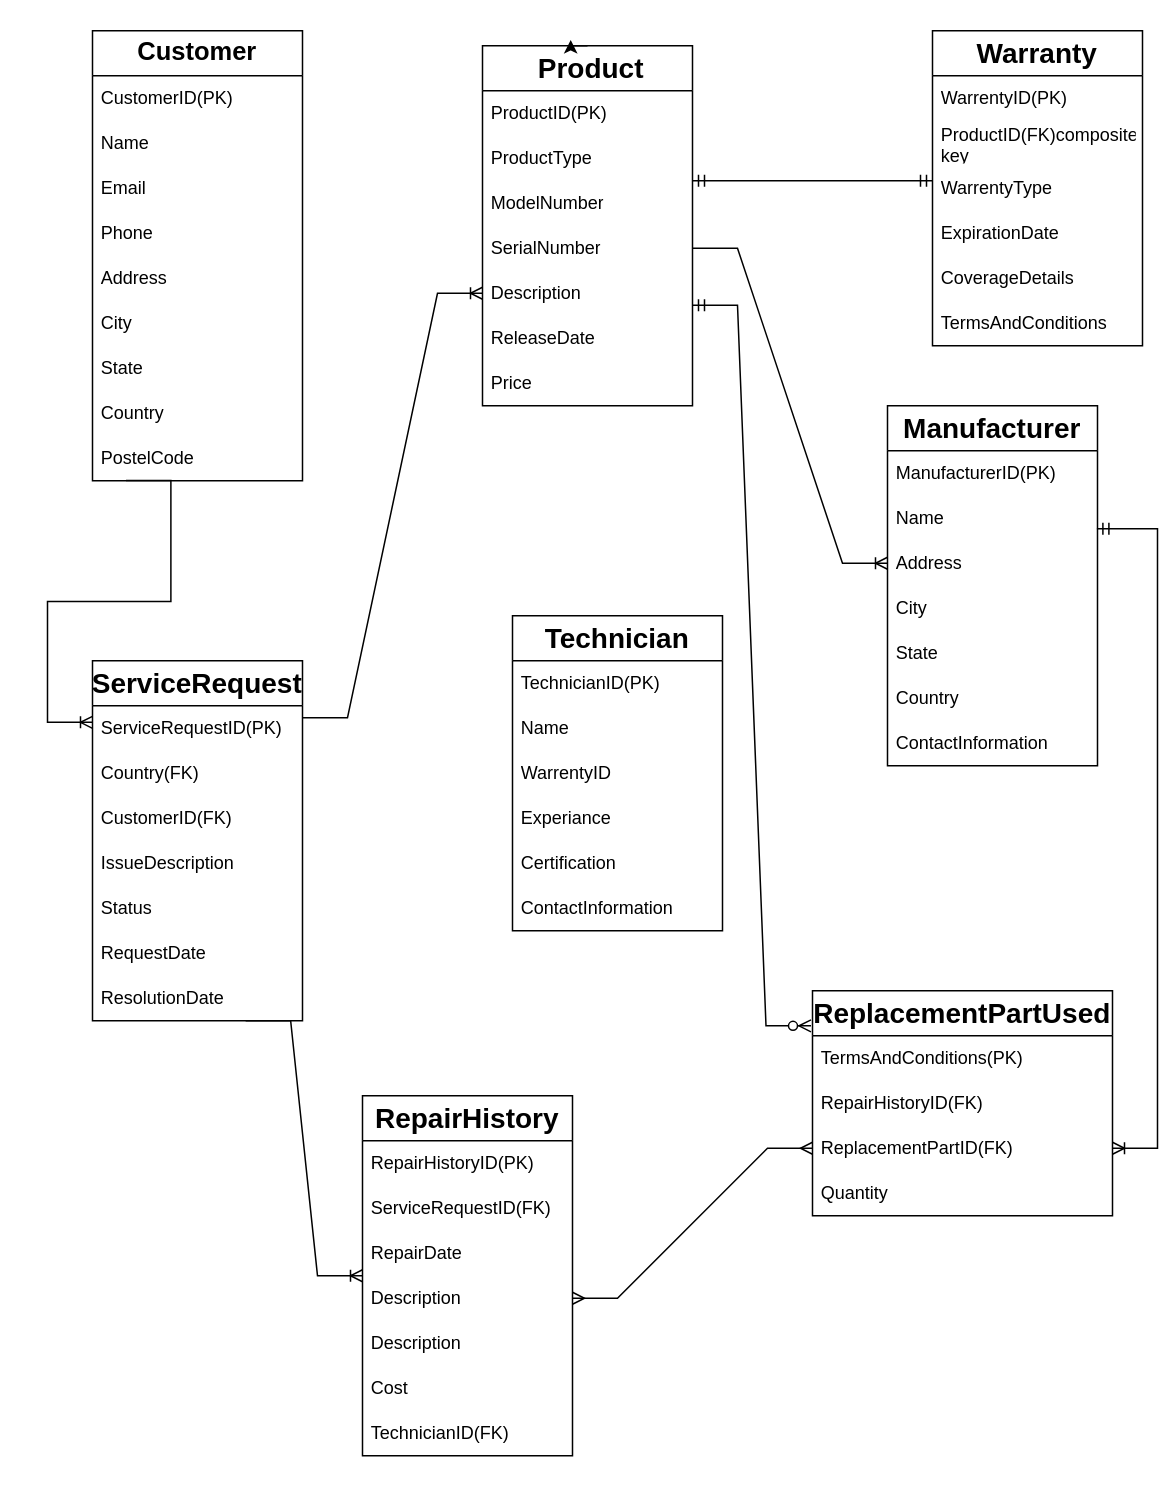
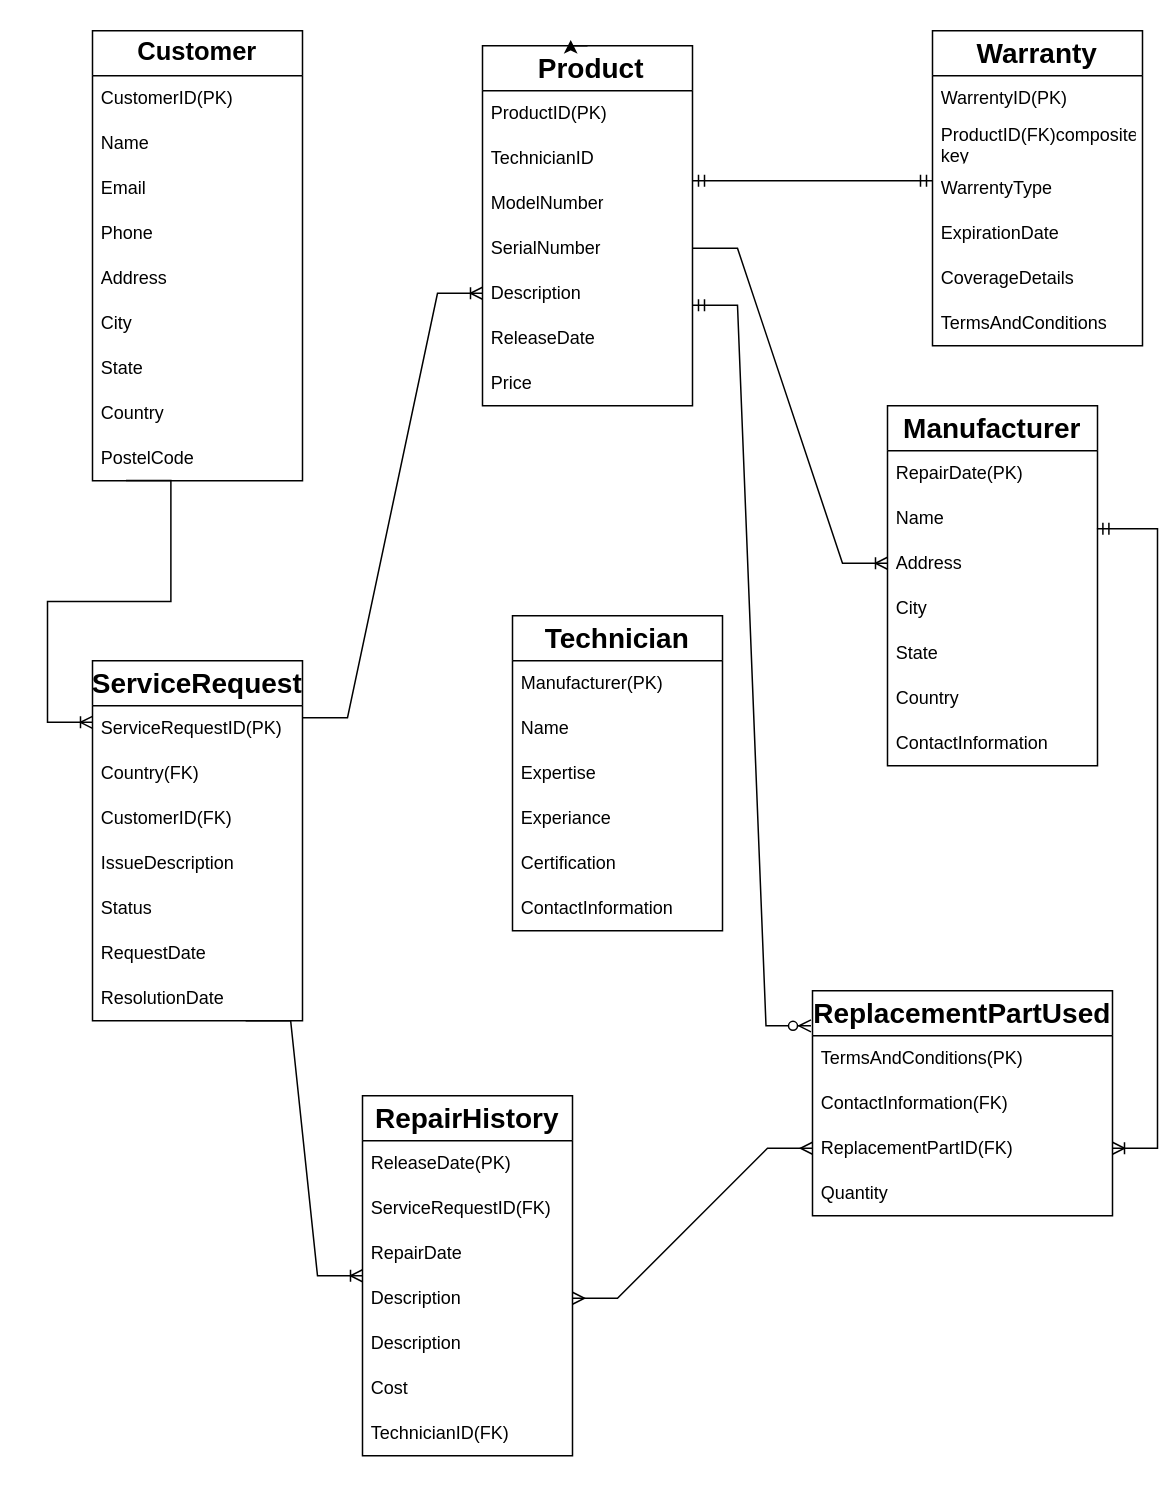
node "ProductType": label "ProductType" -> "TechnicianID"
node "ManufacturerID(PK)": label "ManufacturerID(PK)" -> "RepairDate(PK)"
node "TechnicianID(PK)": label "TechnicianID(PK)" -> "Manufacturer(PK)"
node "WarrentyID": label "WarrentyID" -> "Expertise"
node "RepairHistoryID(FK)": label "RepairHistoryID(FK)" -> "ContactInformation(FK)"
node "RepairHistoryID(PK)": label "RepairHistoryID(PK)" -> "ReleaseDate(PK)"
